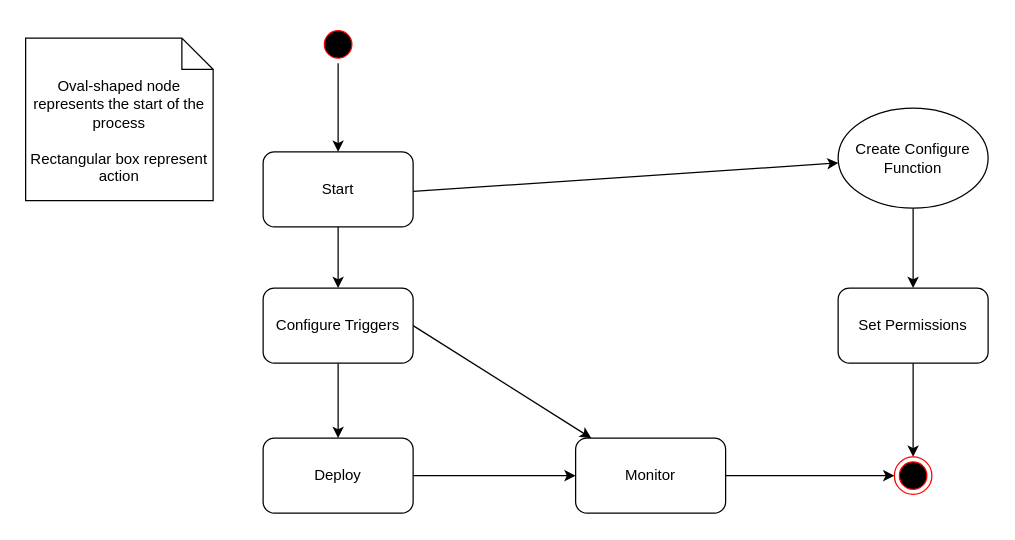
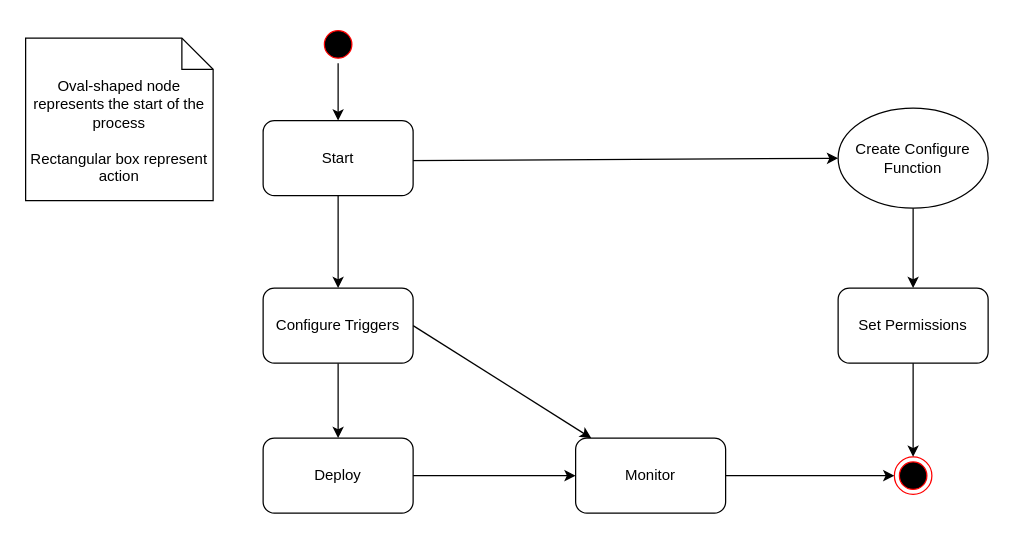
node "Start": moved (338, 189) -> (338, 158)
